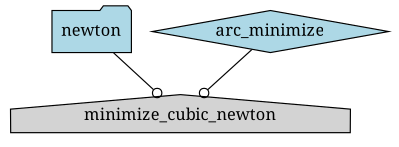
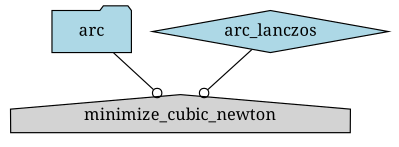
node "newton": label "newton" -> "arc"
node "arc_minimize": label "arc_minimize" -> "arc_lanczos"
